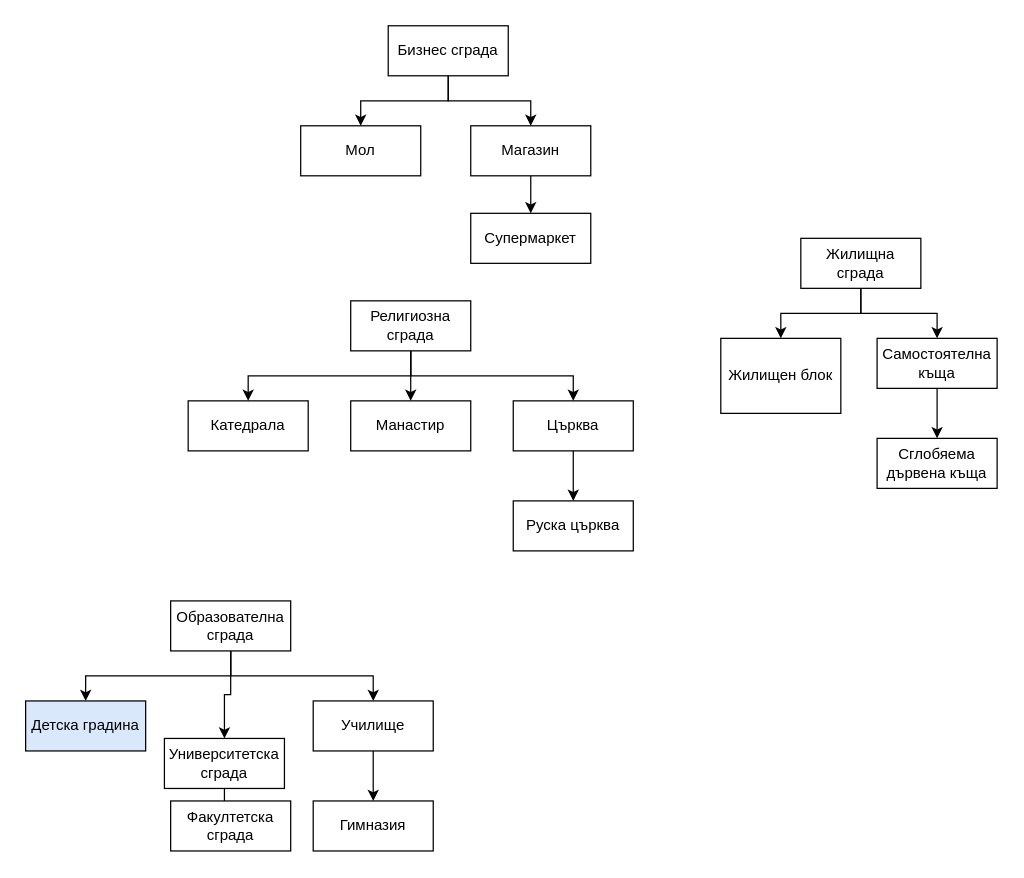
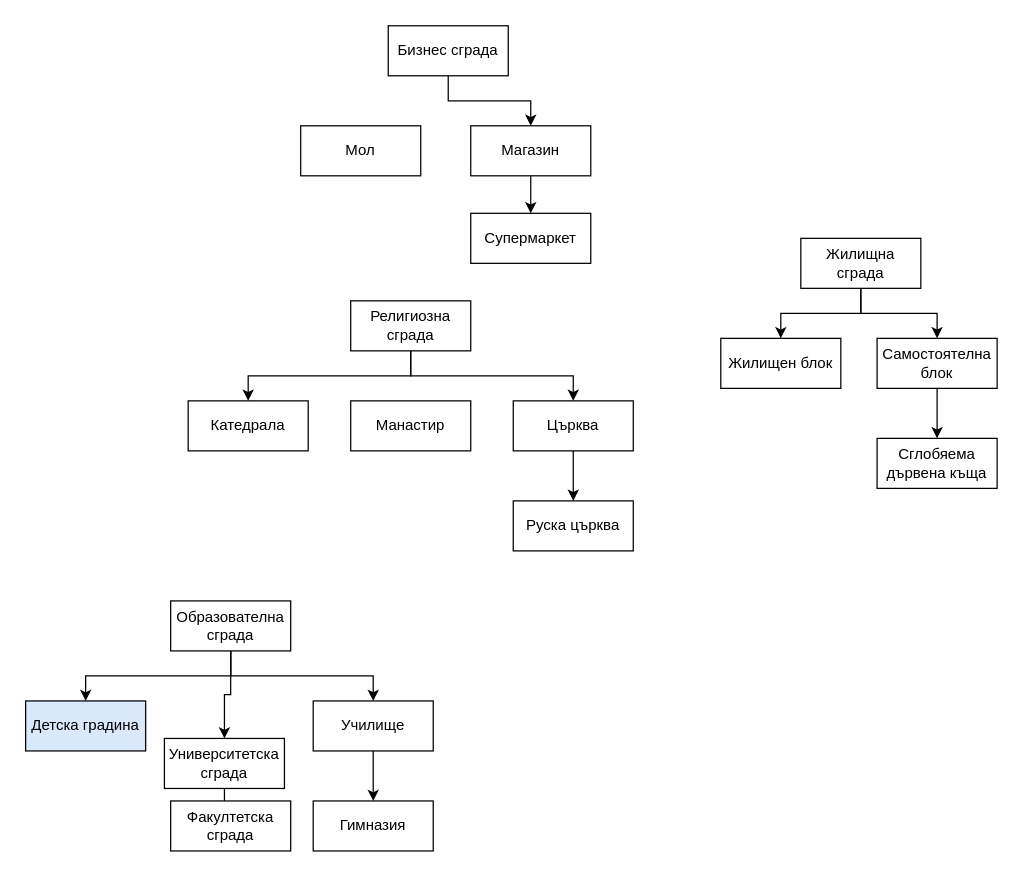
edge "Бизнес сграда" -> "Мол": removed
node "Самостоятелна къща": label "Самостоятелна къща" -> "Самостоятелна блок"
node "Жилищен блок": size 120x75 -> 120x50
edge "Религиозна сграда" -> "Манастир": removed
